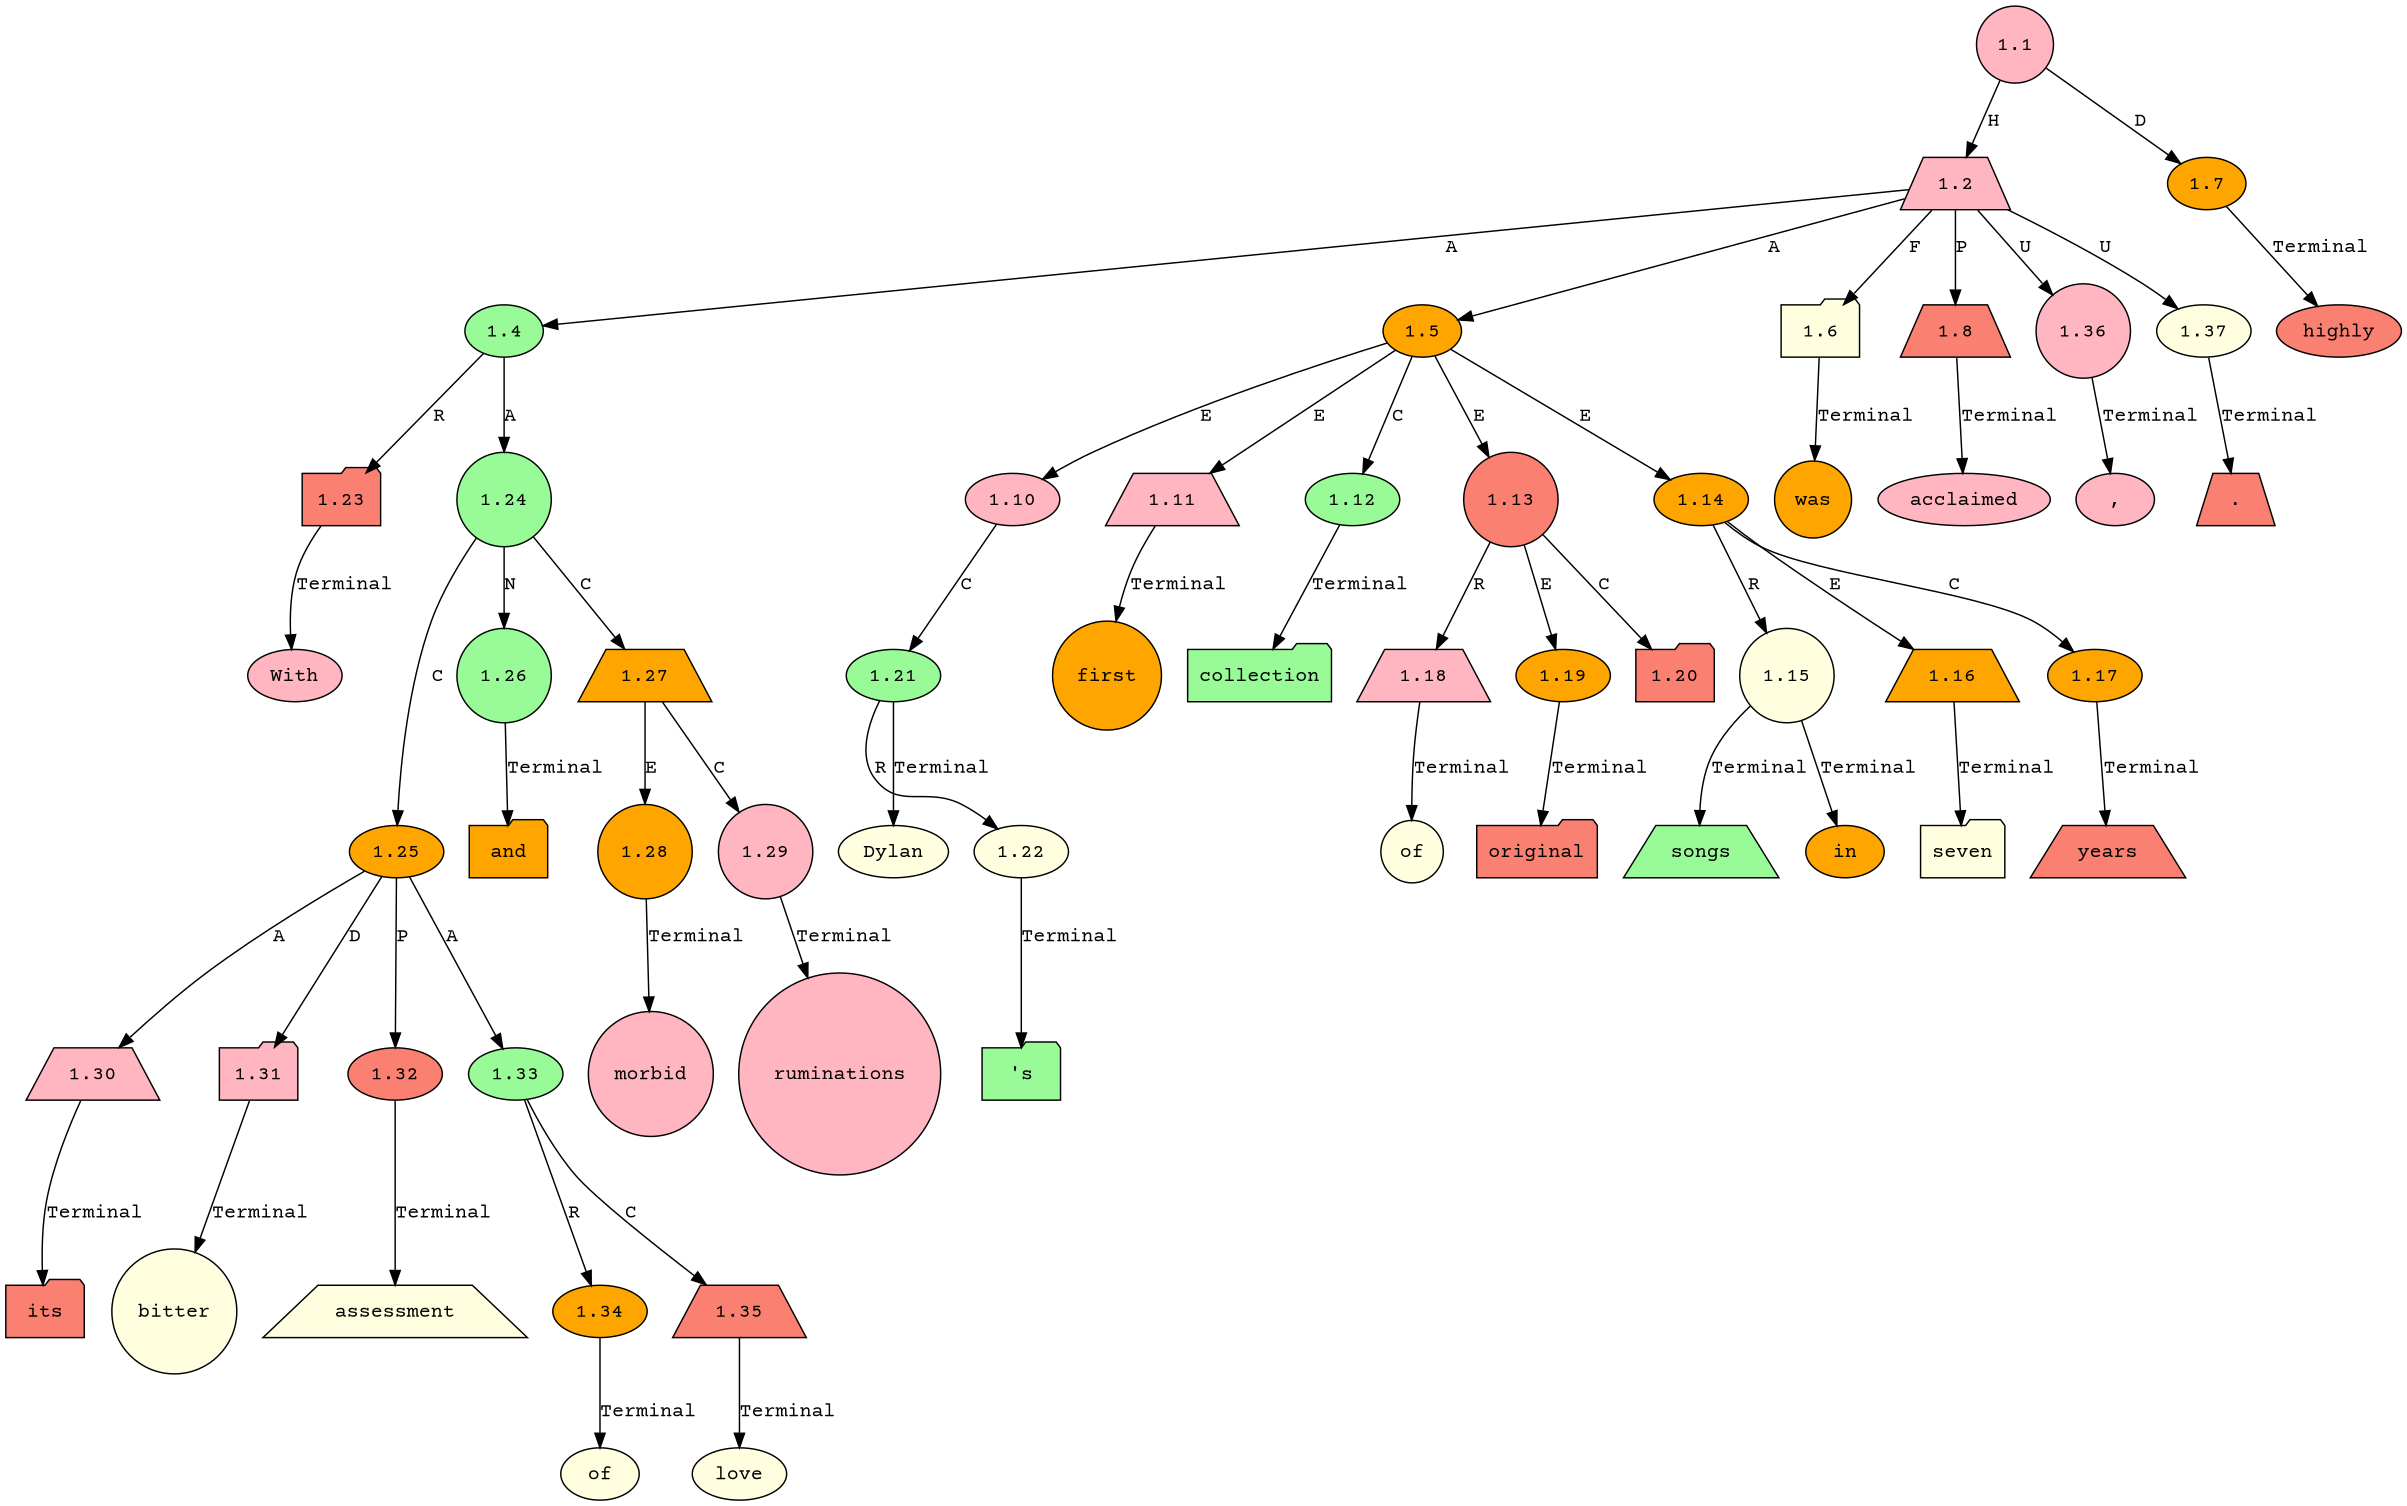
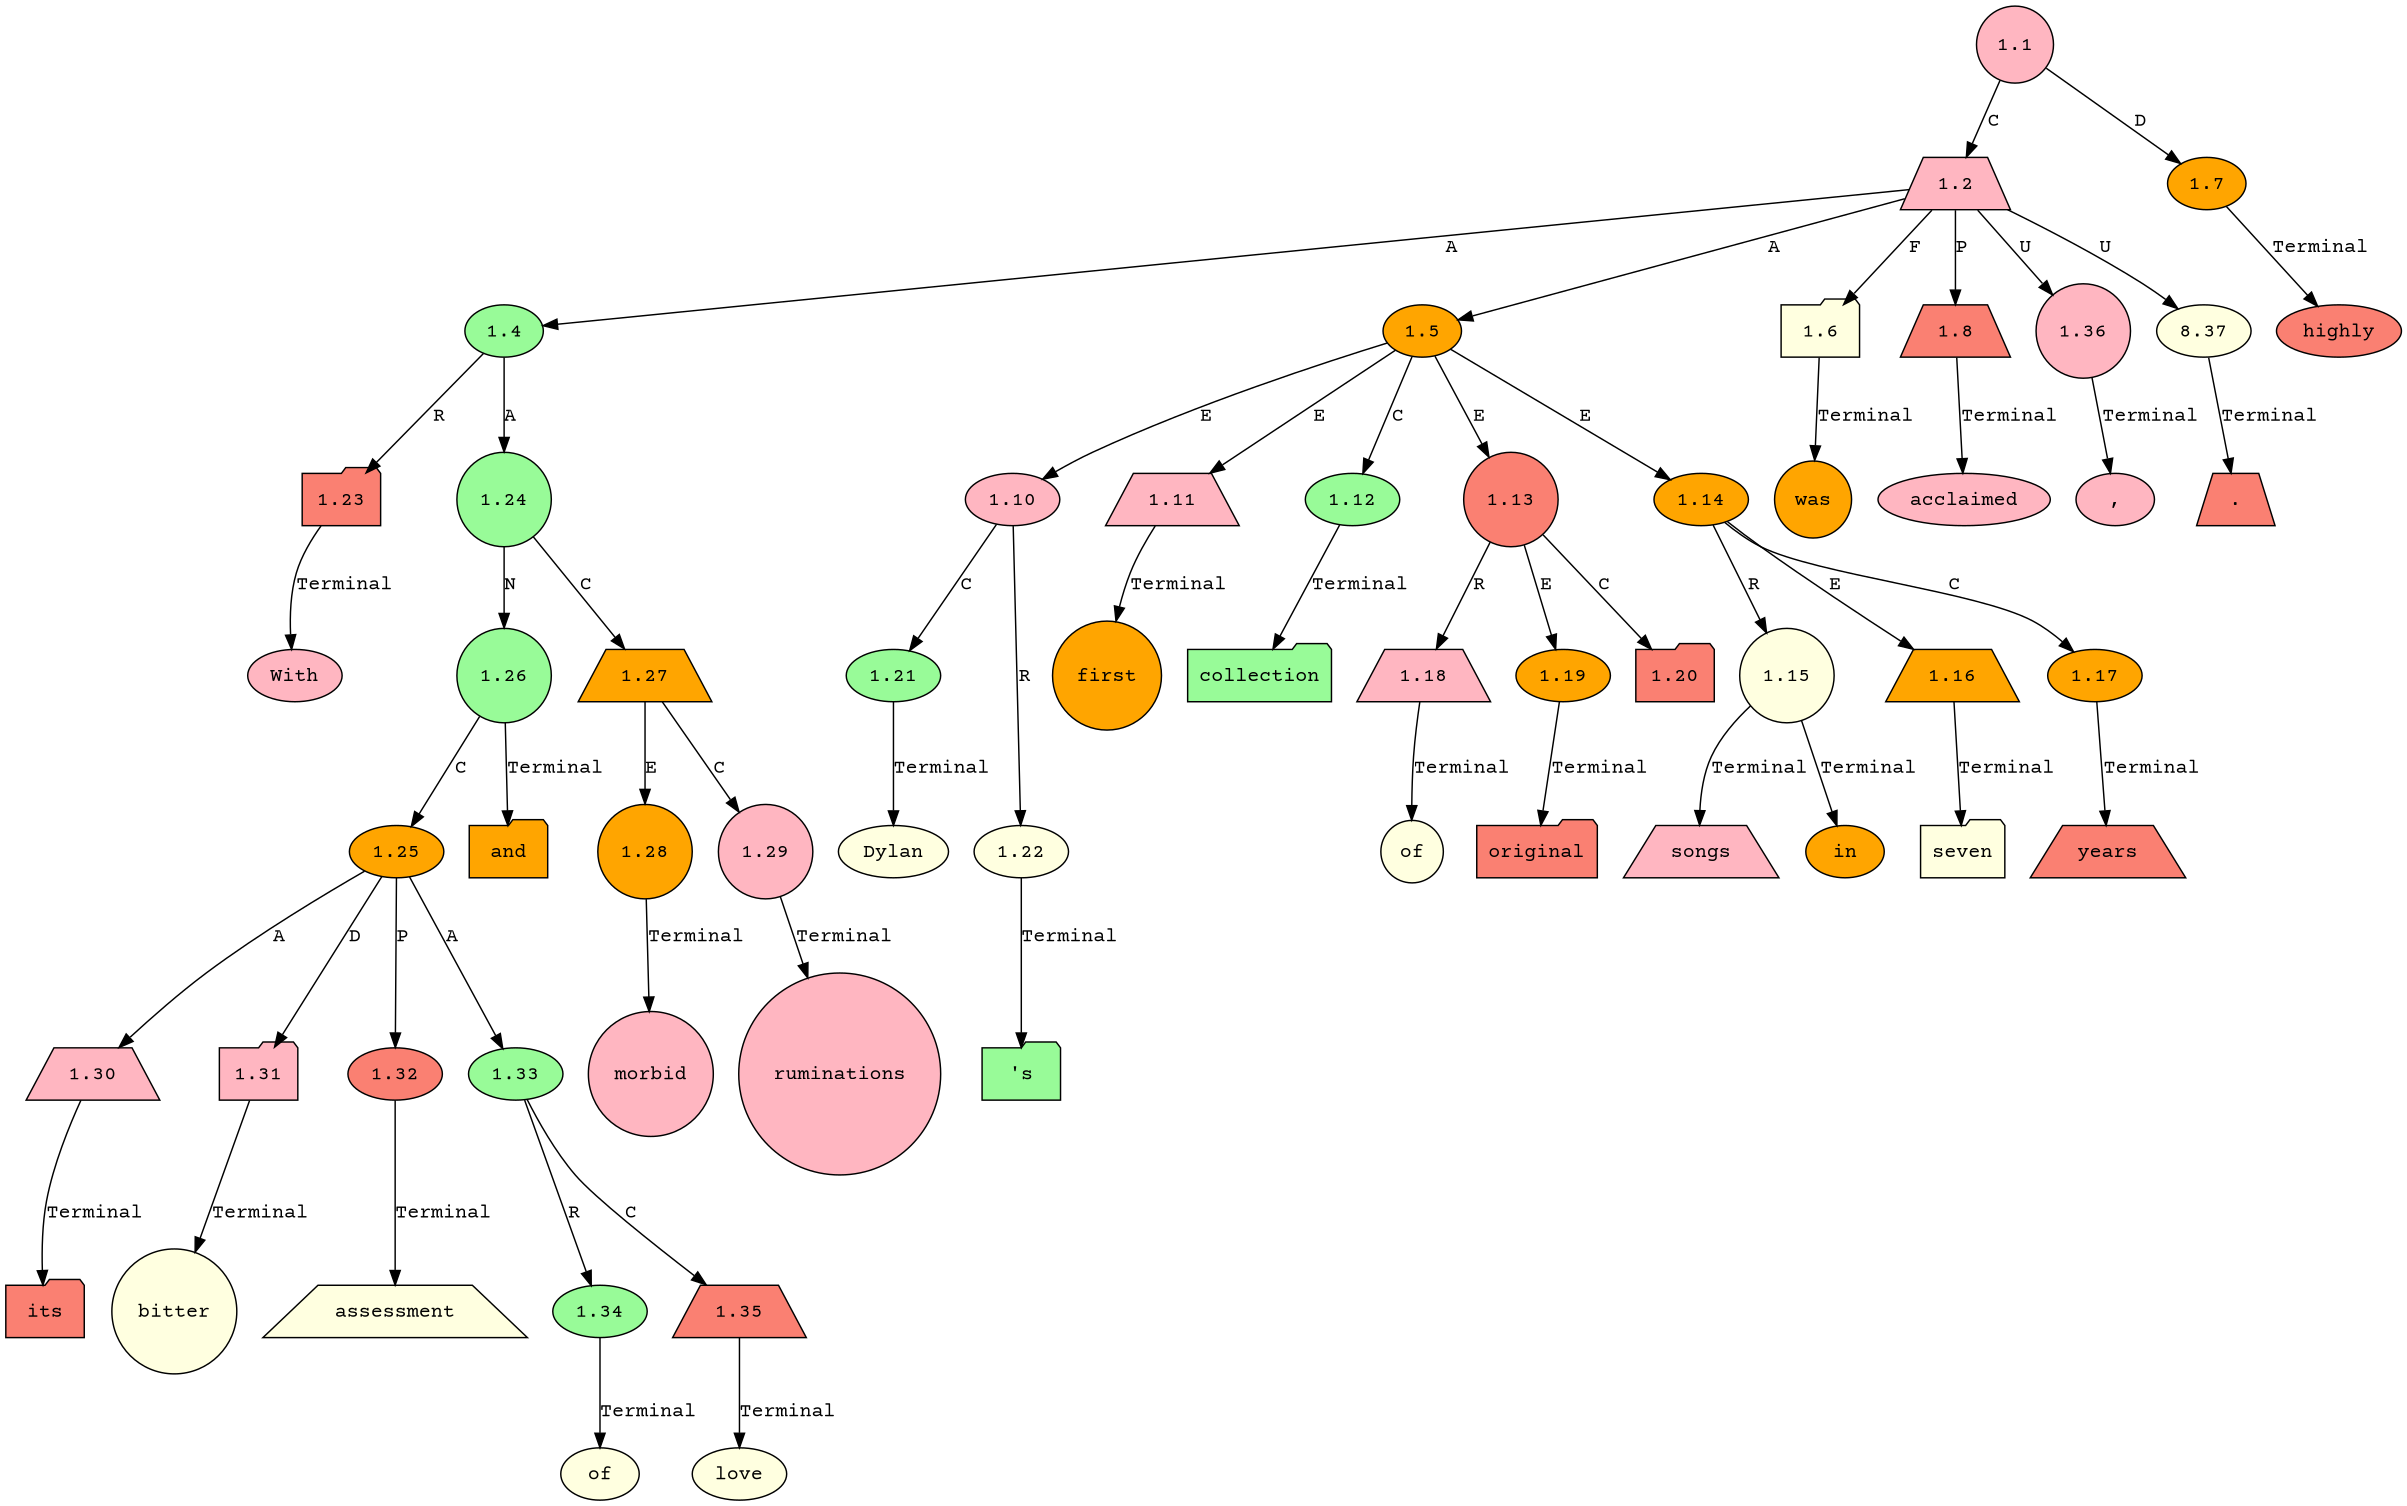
edge "1.1" -> "1.2": label "H" -> "C"
node "1.37": label "1.37" -> "8.37"
edge "1.24" -> "1.25": now "1.26" -> "1.25"
edge "1.21" -> "1.22": now "1.10" -> "1.22"
node "songs": fillcolor palegreen -> lightpink
node "1.34": fillcolor orange -> palegreen
